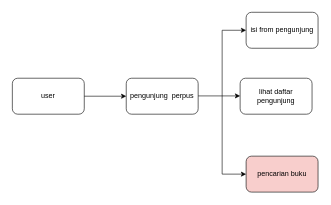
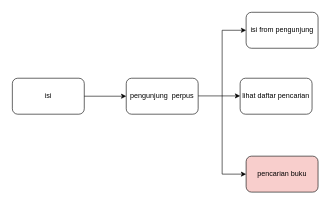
node "user": label "user" -> "isi"
node "lihat daftar pengunjung": label "lihat daftar pengunjung" -> "lihat daftar pencarian"
